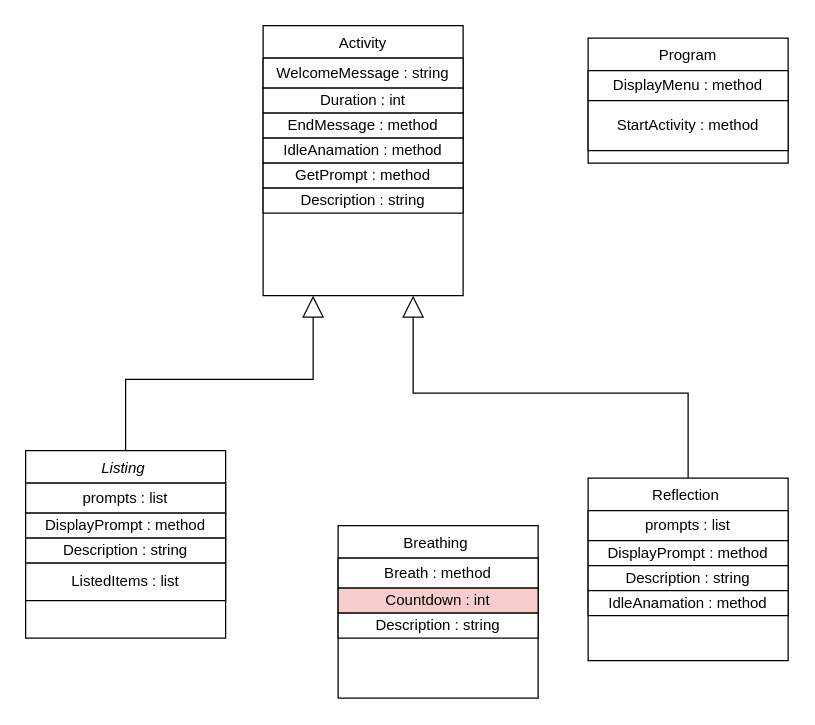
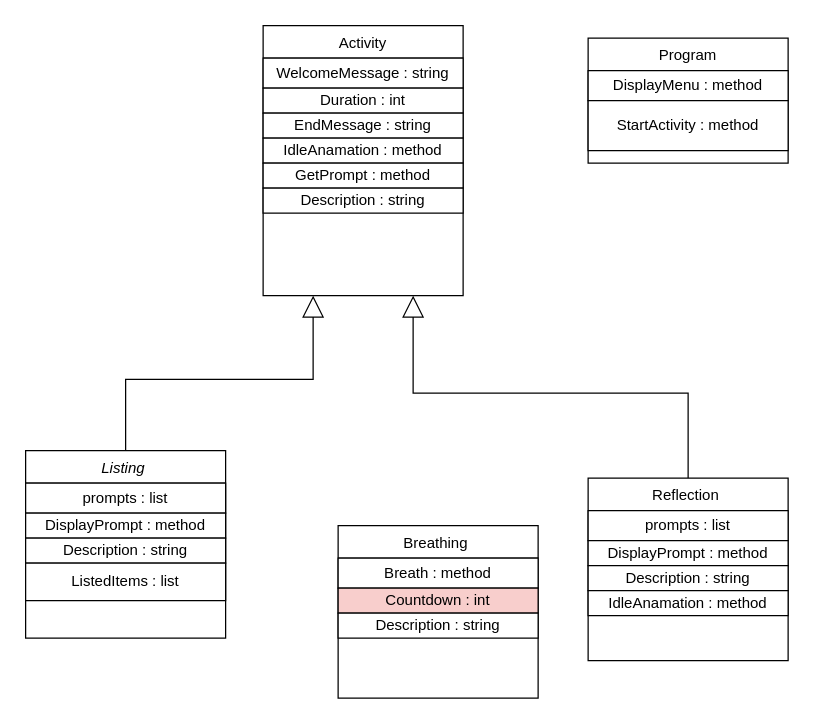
node "EndMessage : method": label "EndMessage : method" -> "EndMessage : string"
